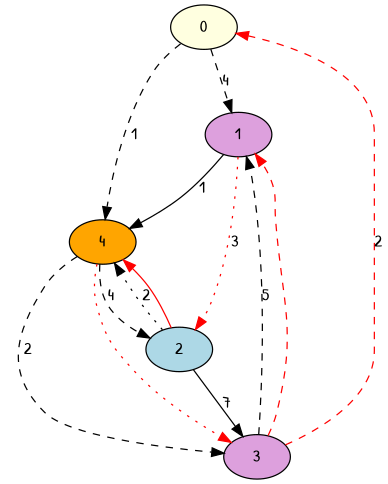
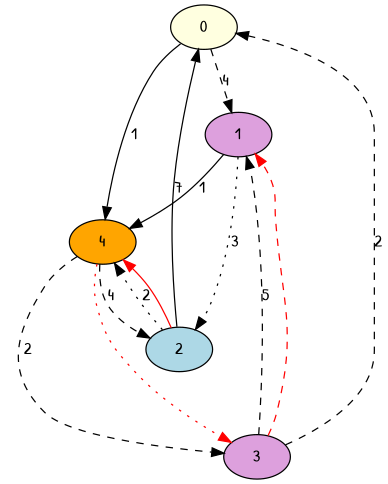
edge "0" -> "4": style dashed -> solid
edge "3" -> "0": color red -> black
edge "1" -> "2": color red -> black
edge "2" -> "3": now "2" -> "0"
